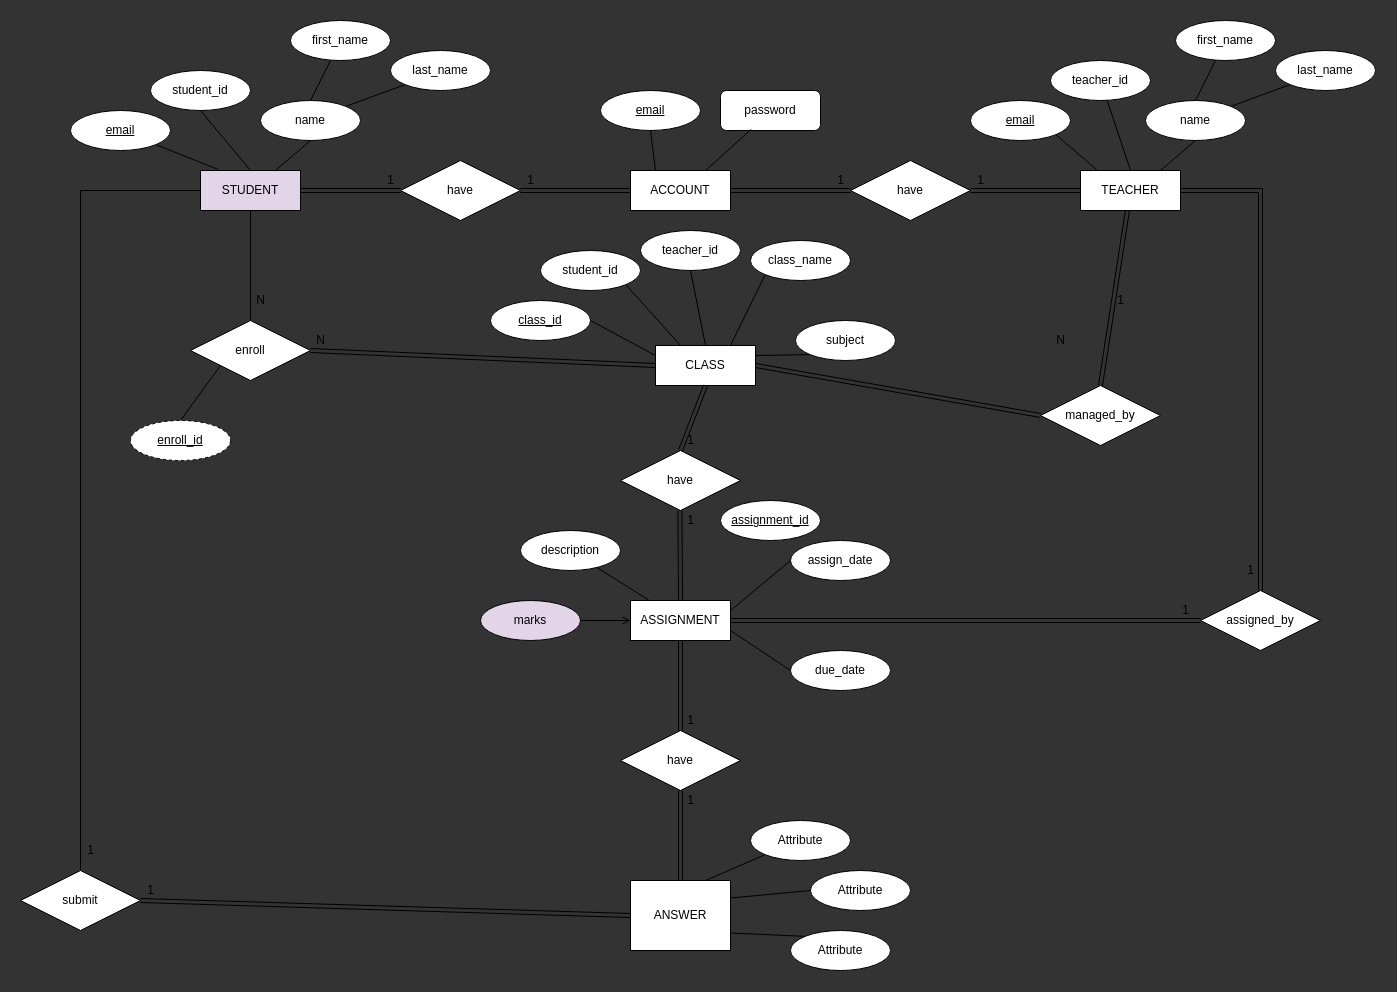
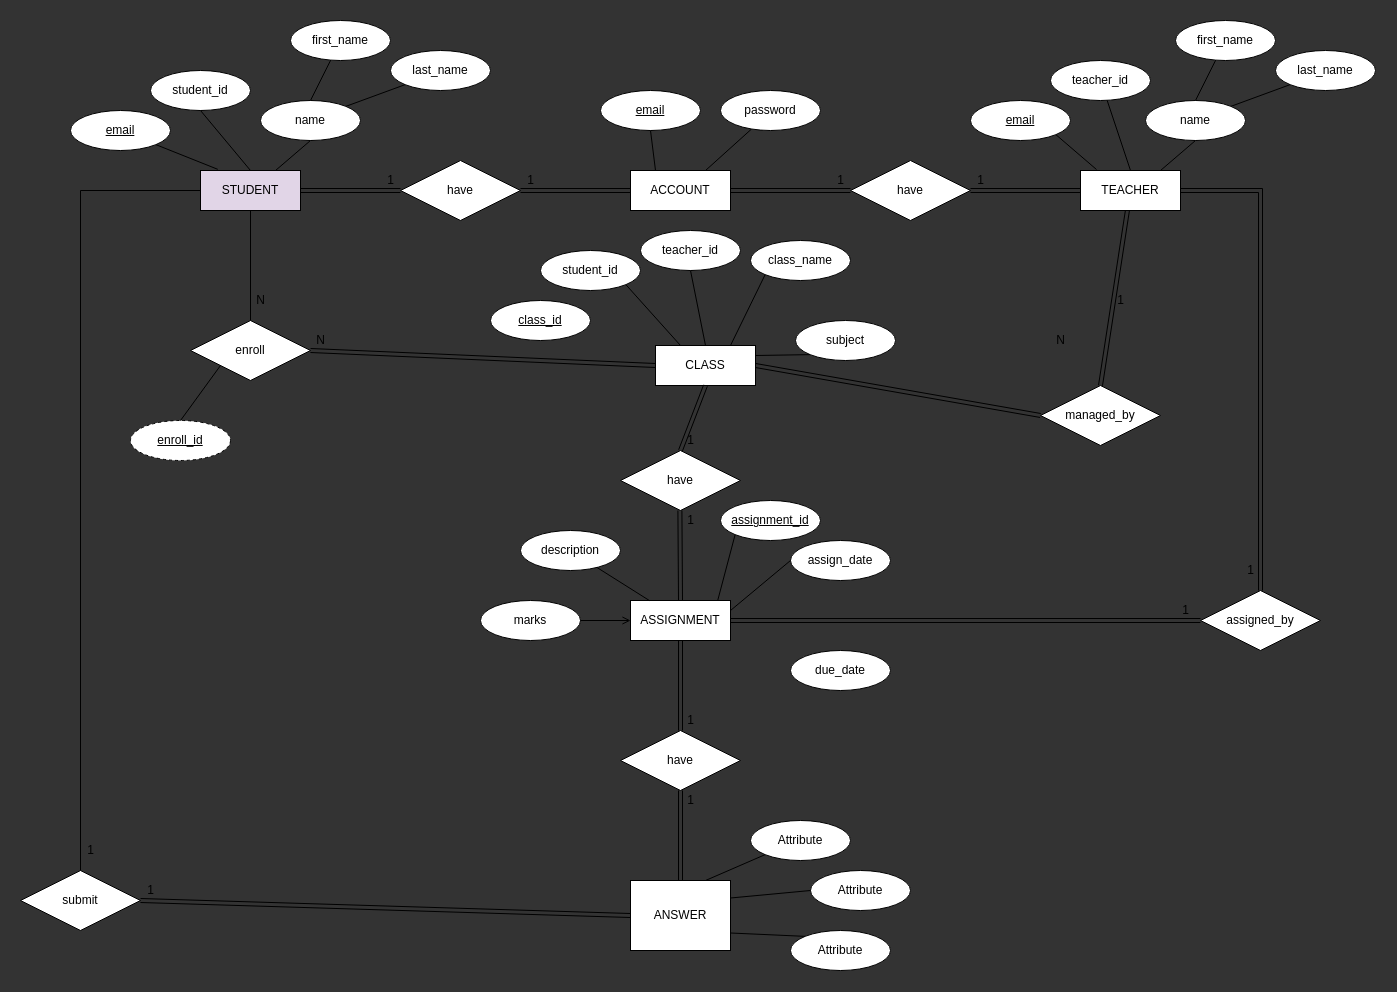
node "password": shape rounded rectangle -> ellipse
edge "class_id" -- "CLASS": removed
edge "assignment_id" -- "ASSIGNMENT": added
node "marks": fillcolor #e1d5e7 -> #ffffff
edge "ASSIGNMENT" -- "due_date": removed
